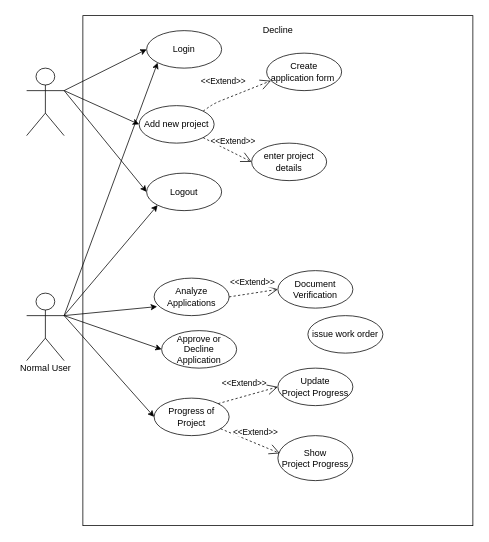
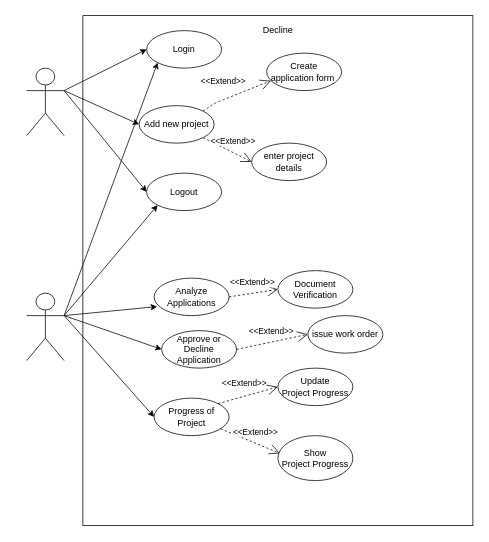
edge "Approve or Decline Application" -> "issue work order": added, label "<<Extend>>"
node "Normal User": removed
